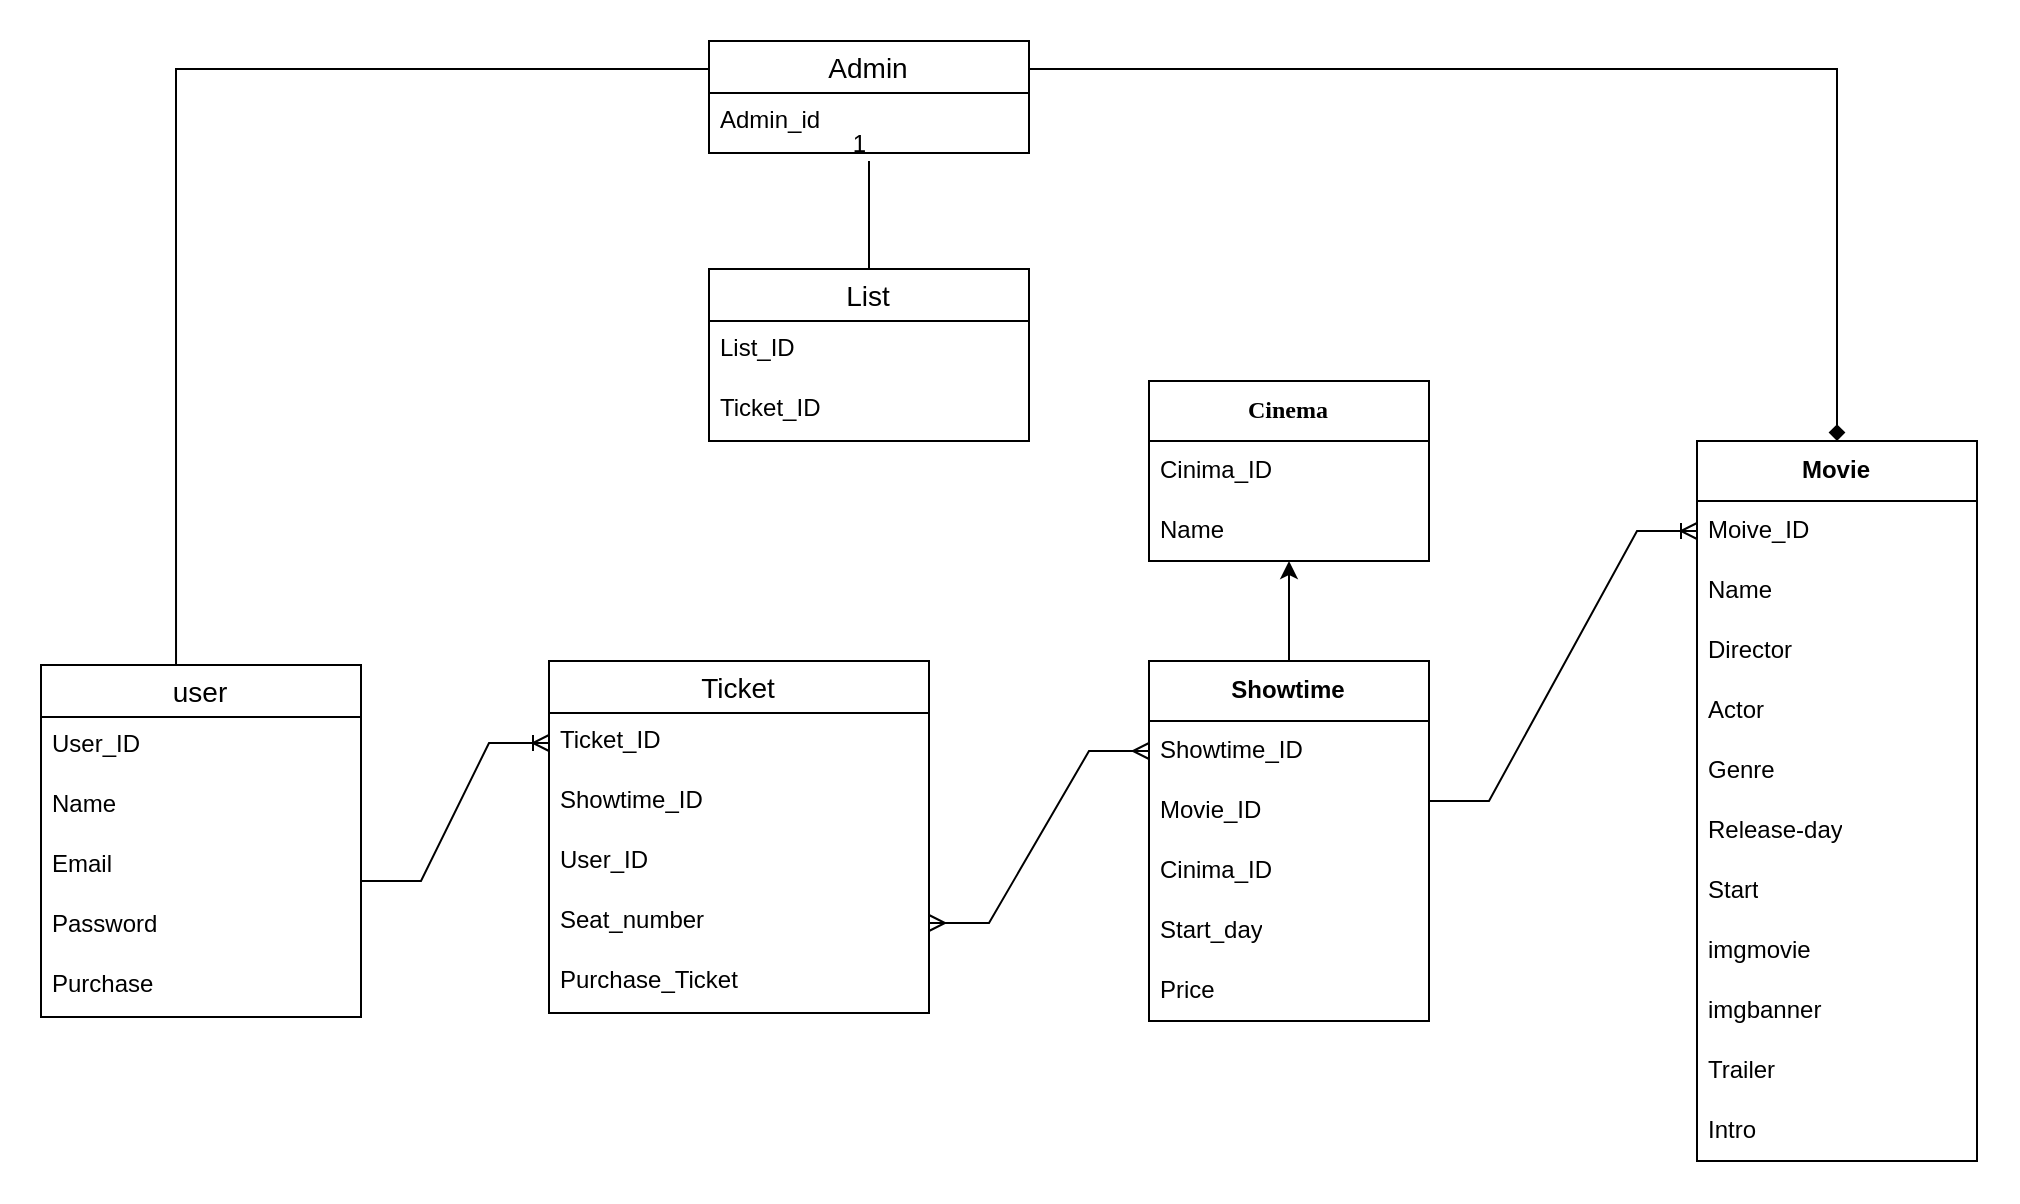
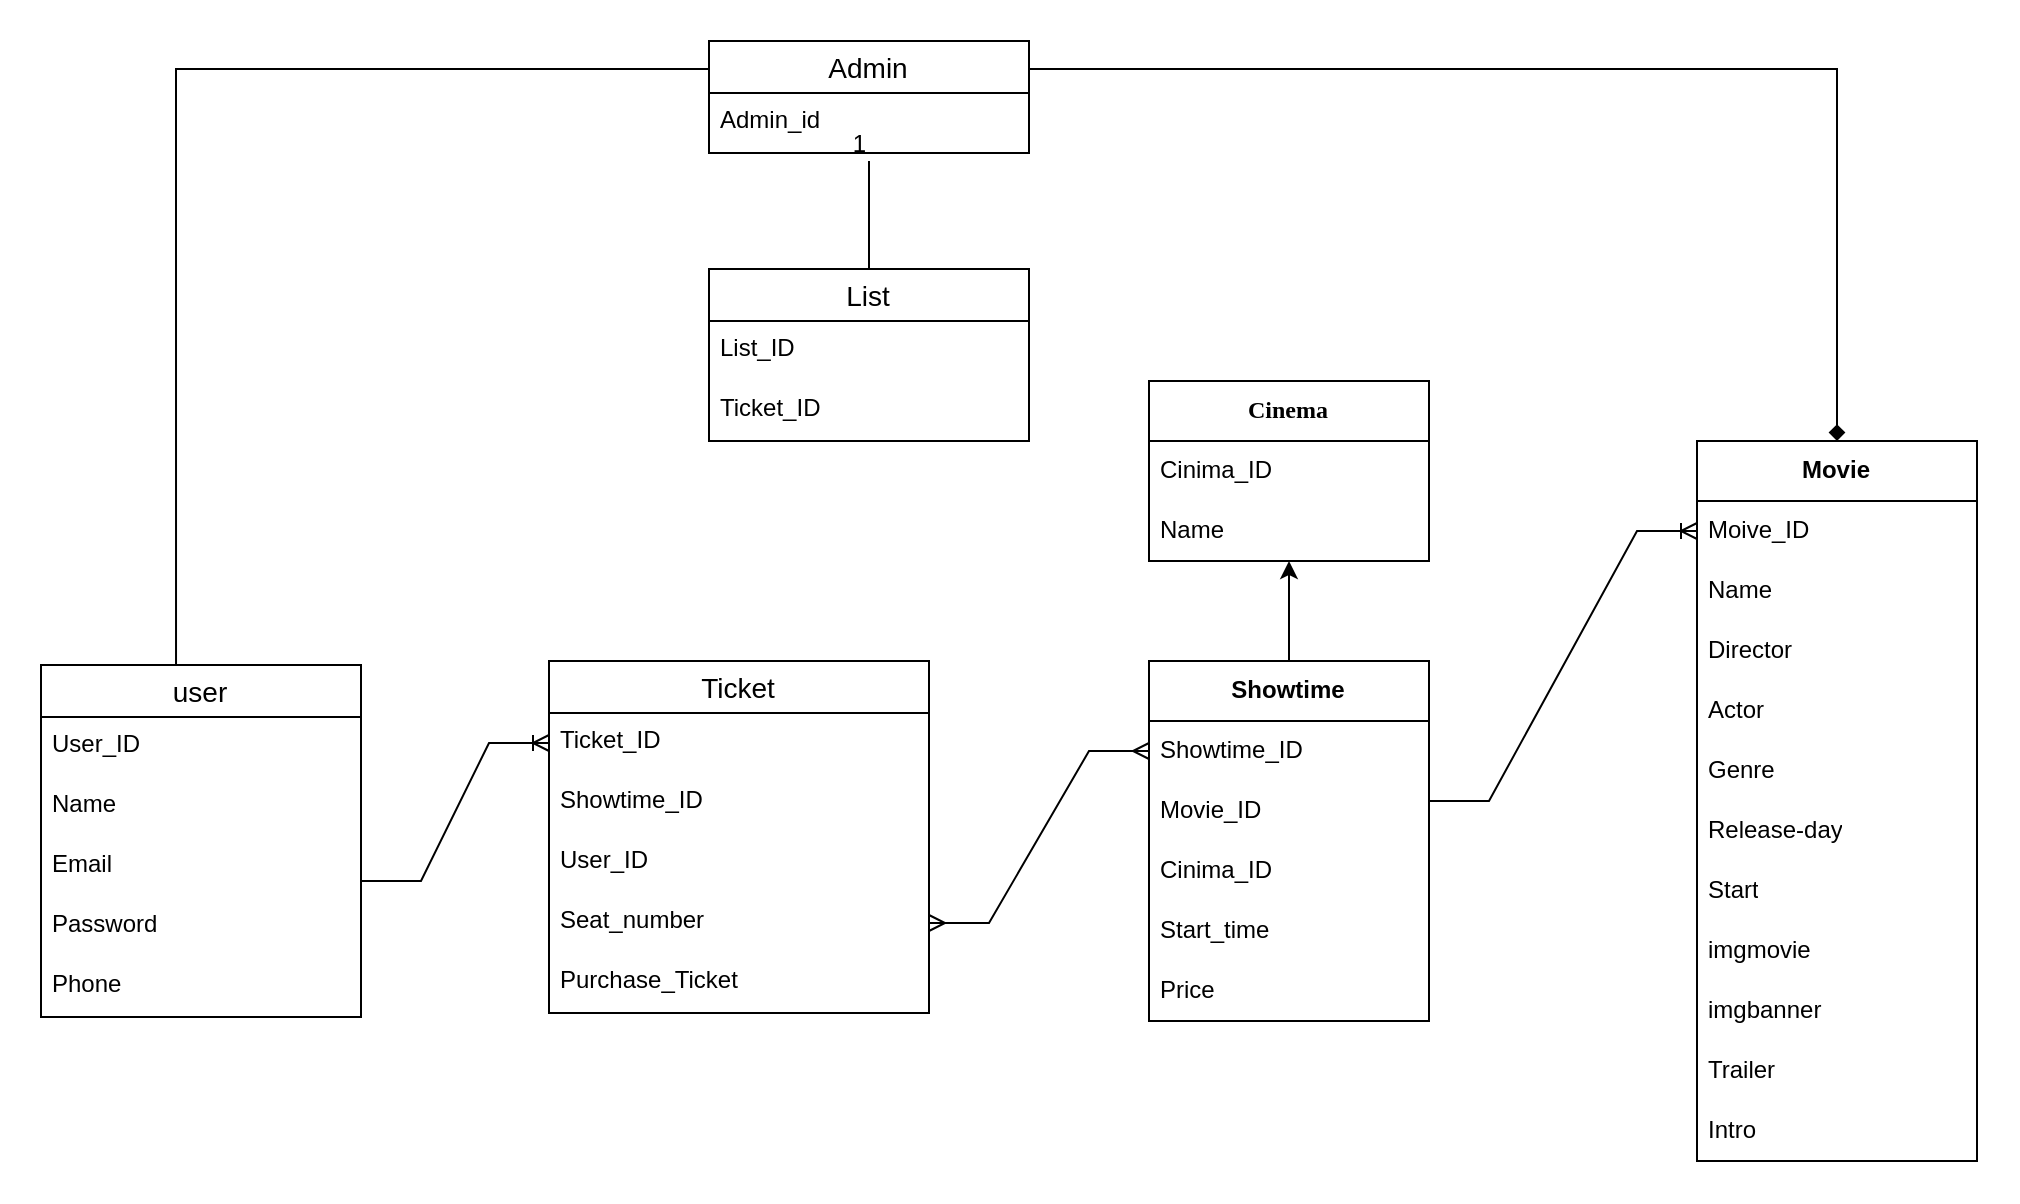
node "Start_day": label "Start_day" -> "Start_time"
node "Purchase": label "Purchase" -> "Phone"
